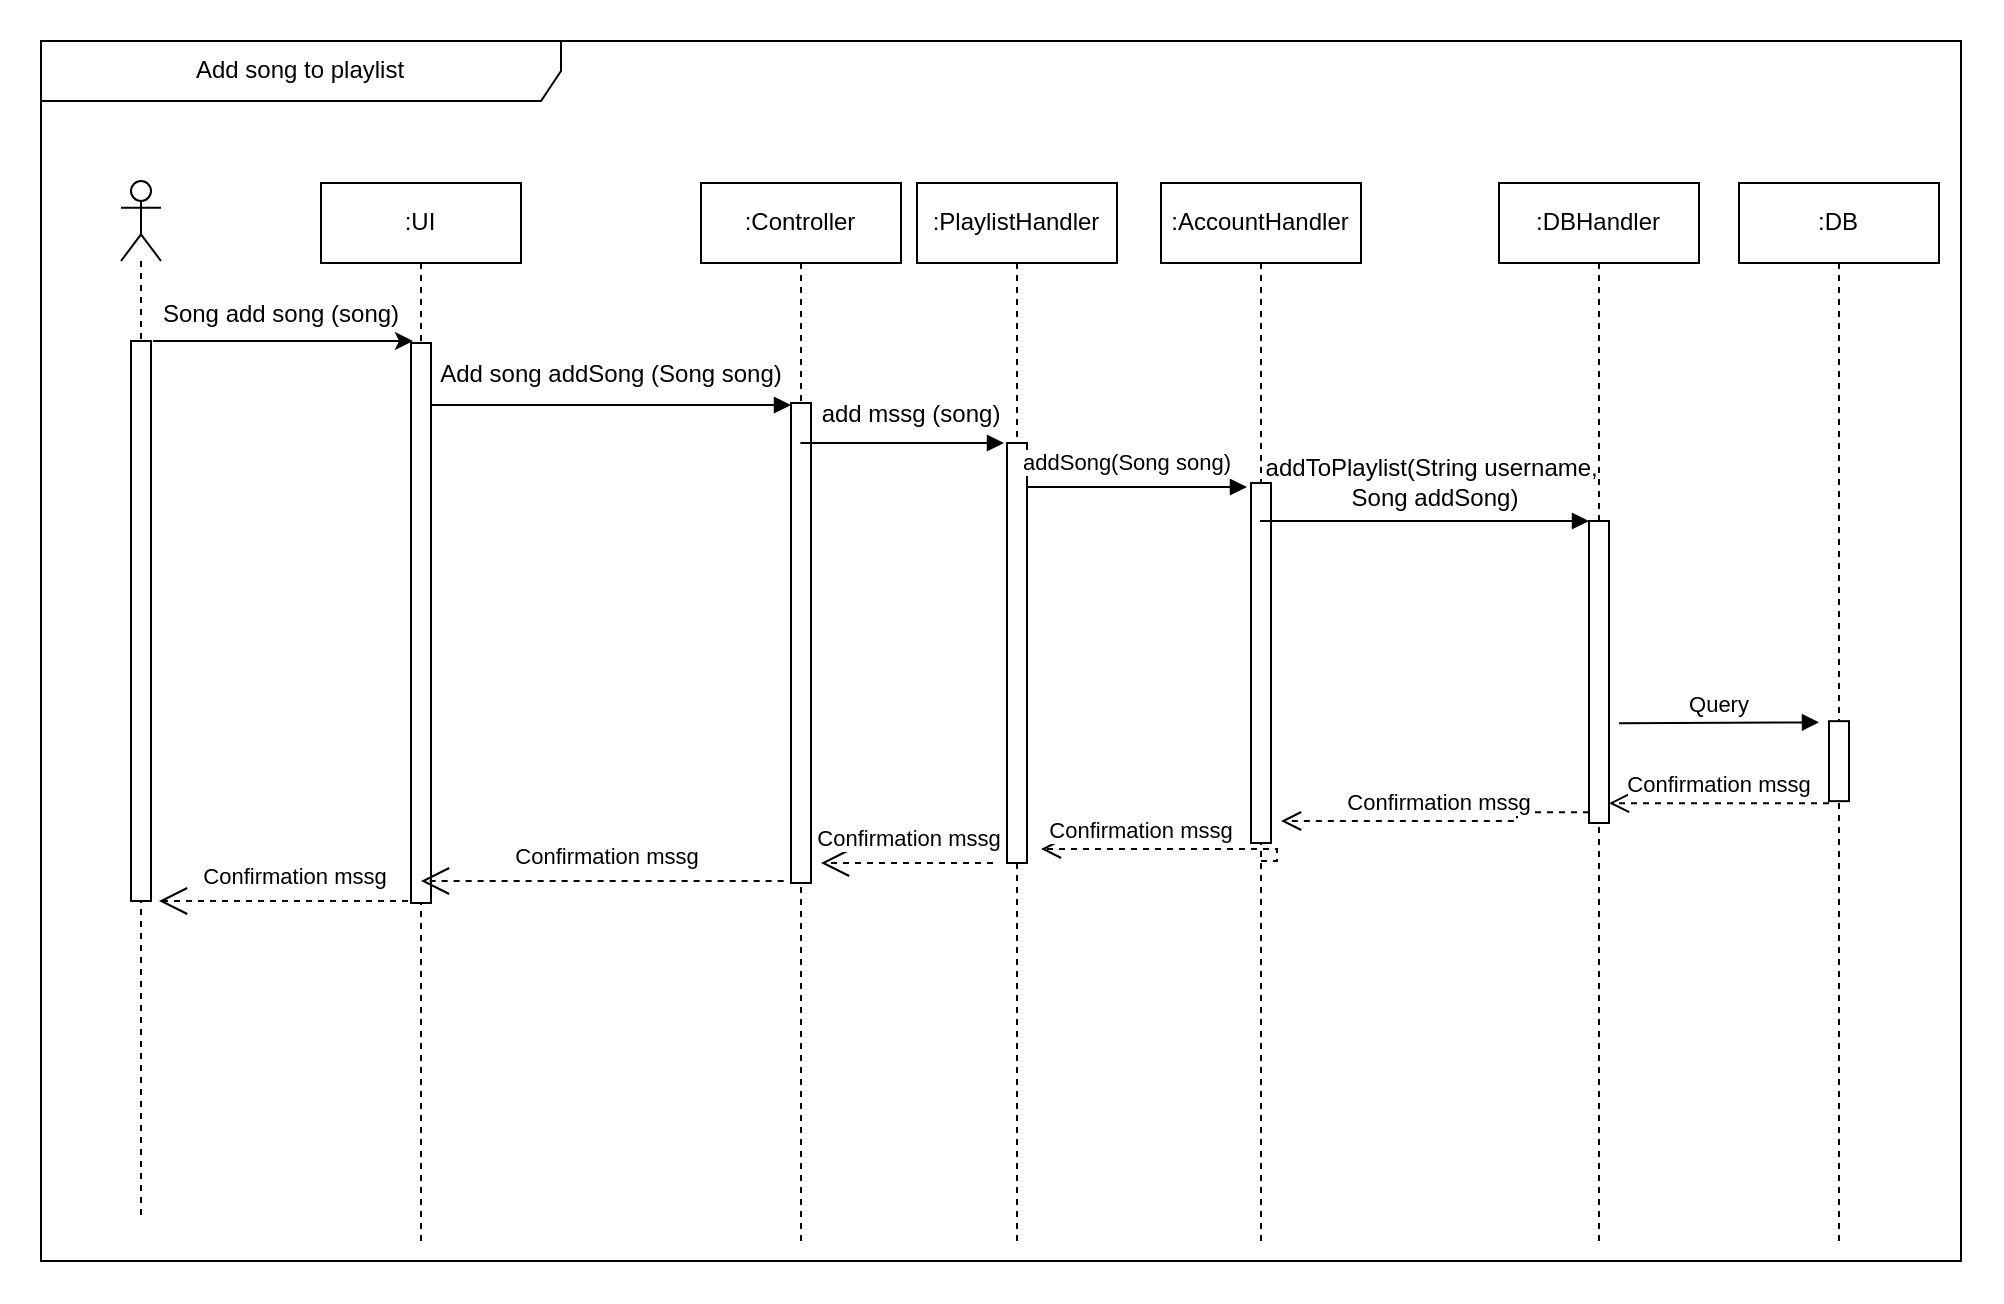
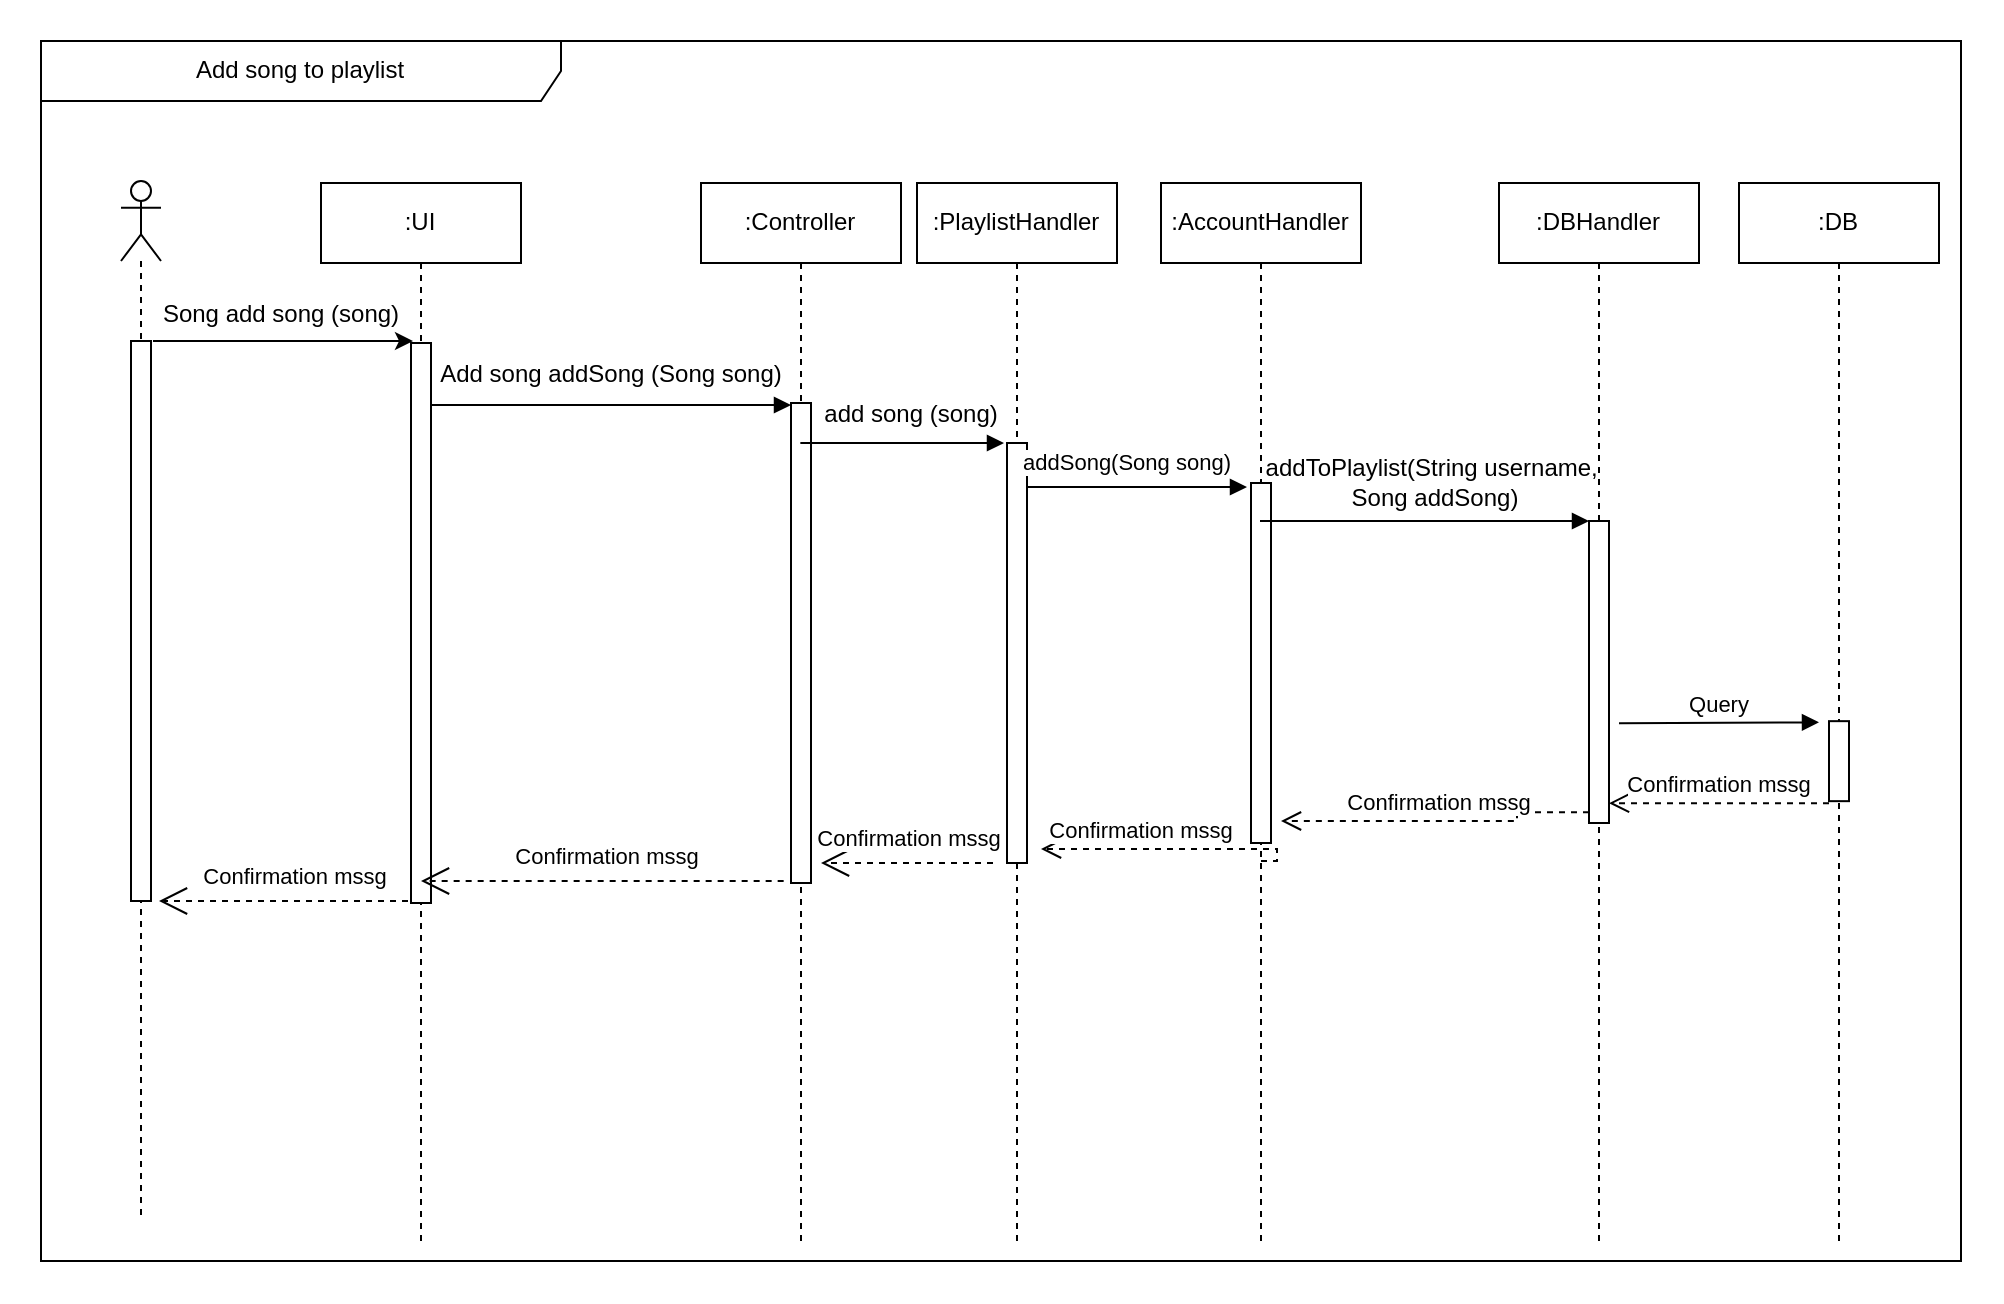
node "add mssg (song)": label "add mssg (song)" -> "add song (song)"
